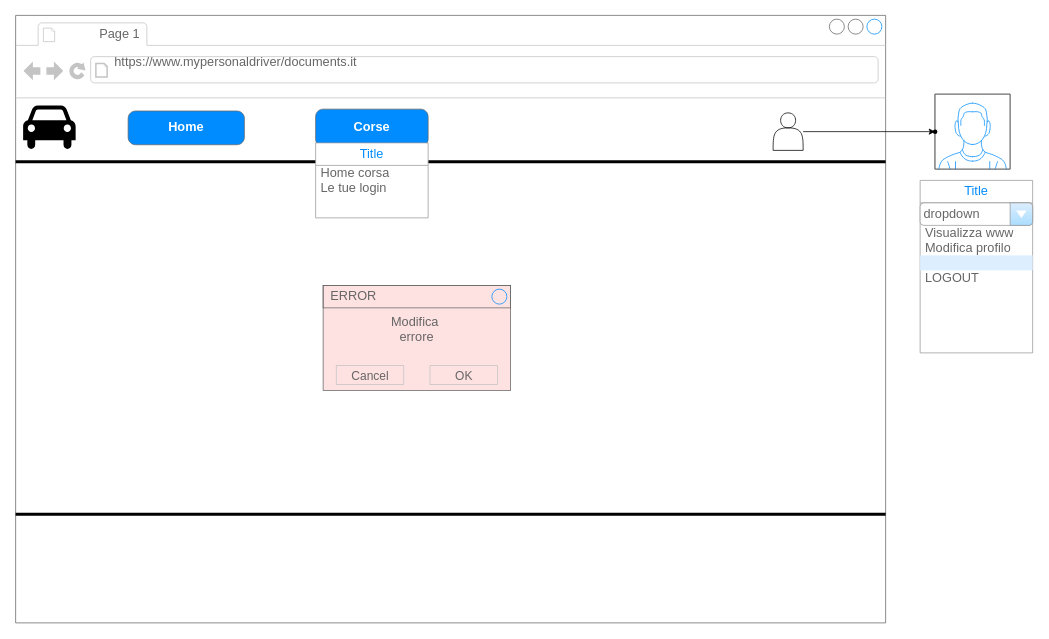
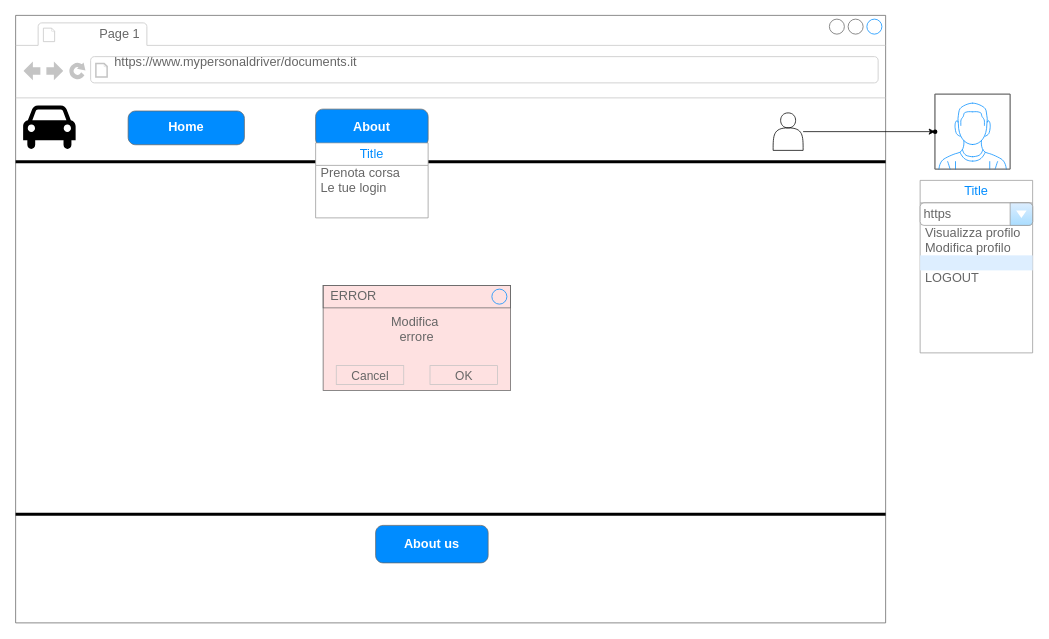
node "Corse": label "Corse" -> "About"
node "Home corsa": label "Home corsa" -> "Prenota corsa"
node "dropdown": label "dropdown" -> "https"
node "Visualizza www": label "Visualizza www" -> "Visualizza profilo"
node "About us": added
